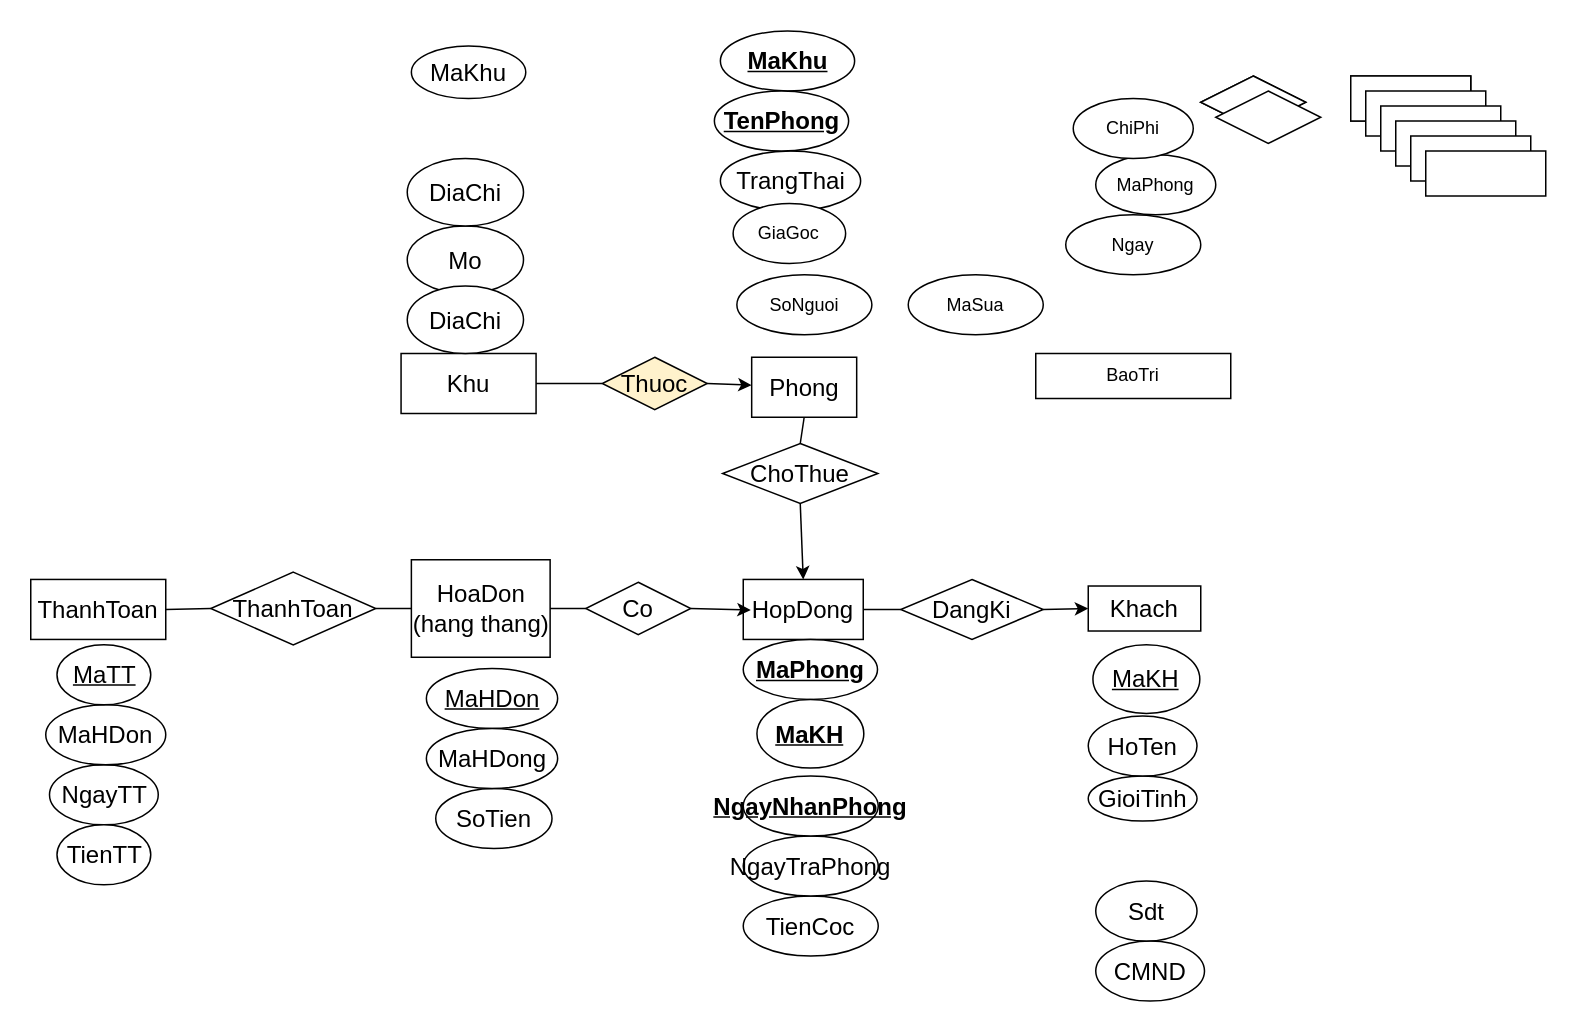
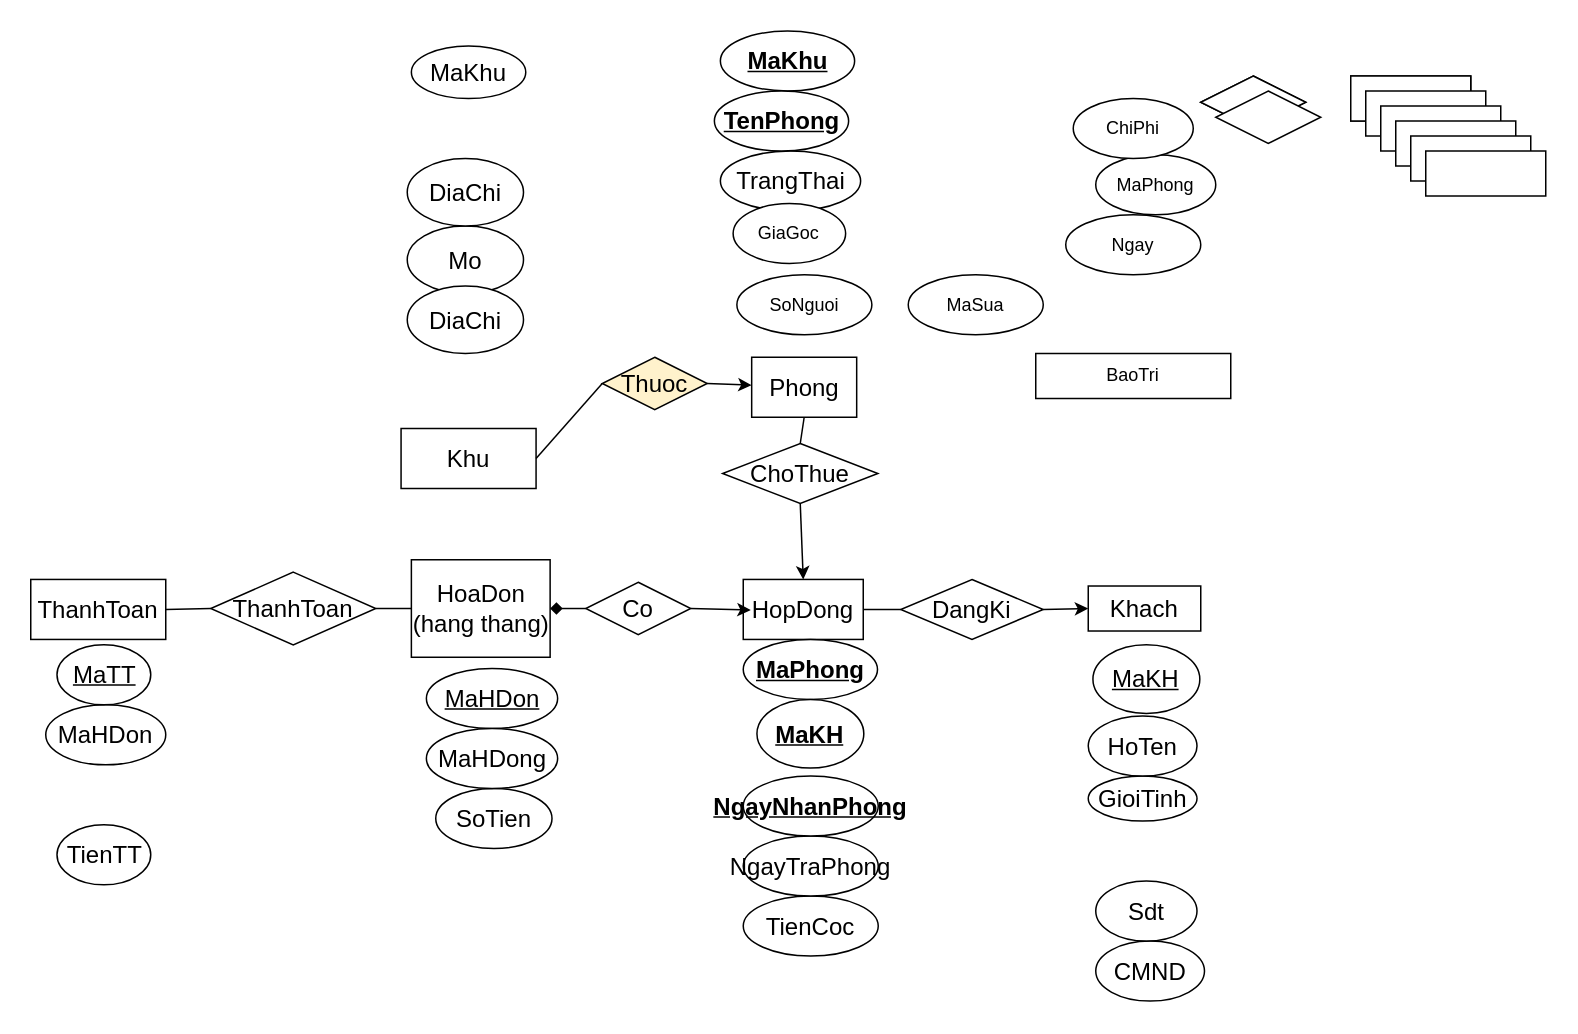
node "Khu": moved (469, 383) -> (469, 458)
edge "HoaDon (hang thang)" -- "Co": arrowhead none -> diamond
node "NgayTT": removed
